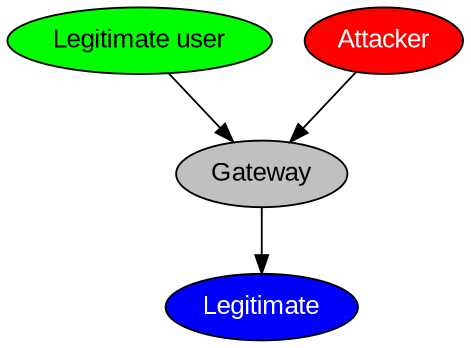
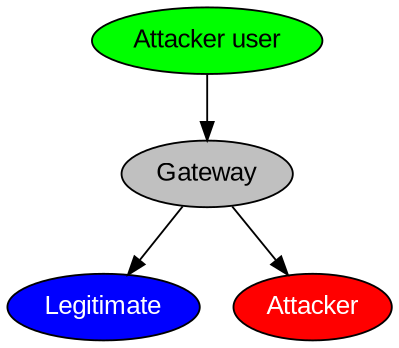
node "Legitimate user": label "Legitimate user" -> "Attacker user"
edge "Attacker" -> "Gateway": reversed
